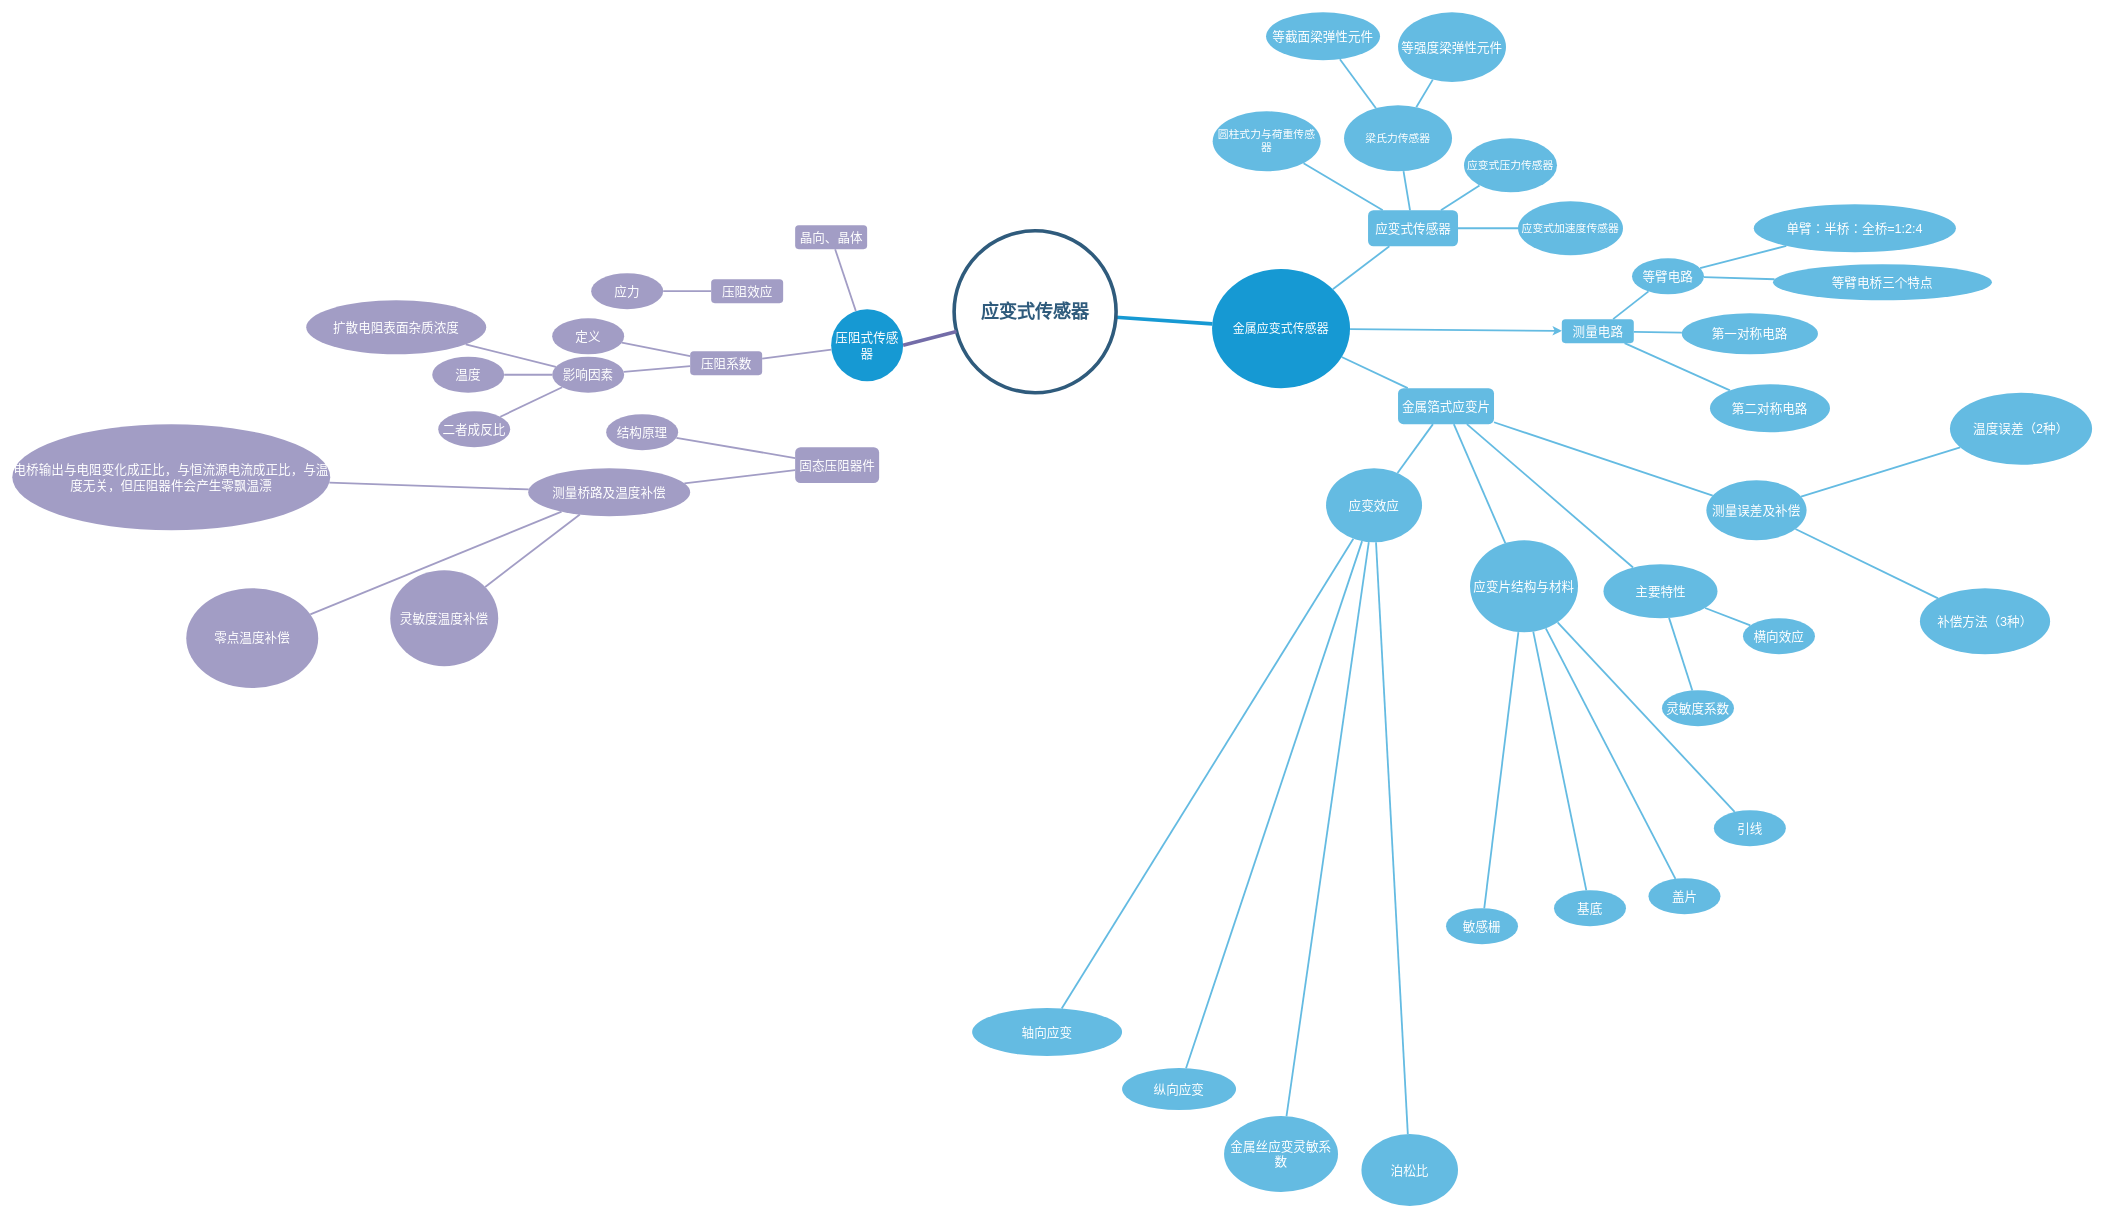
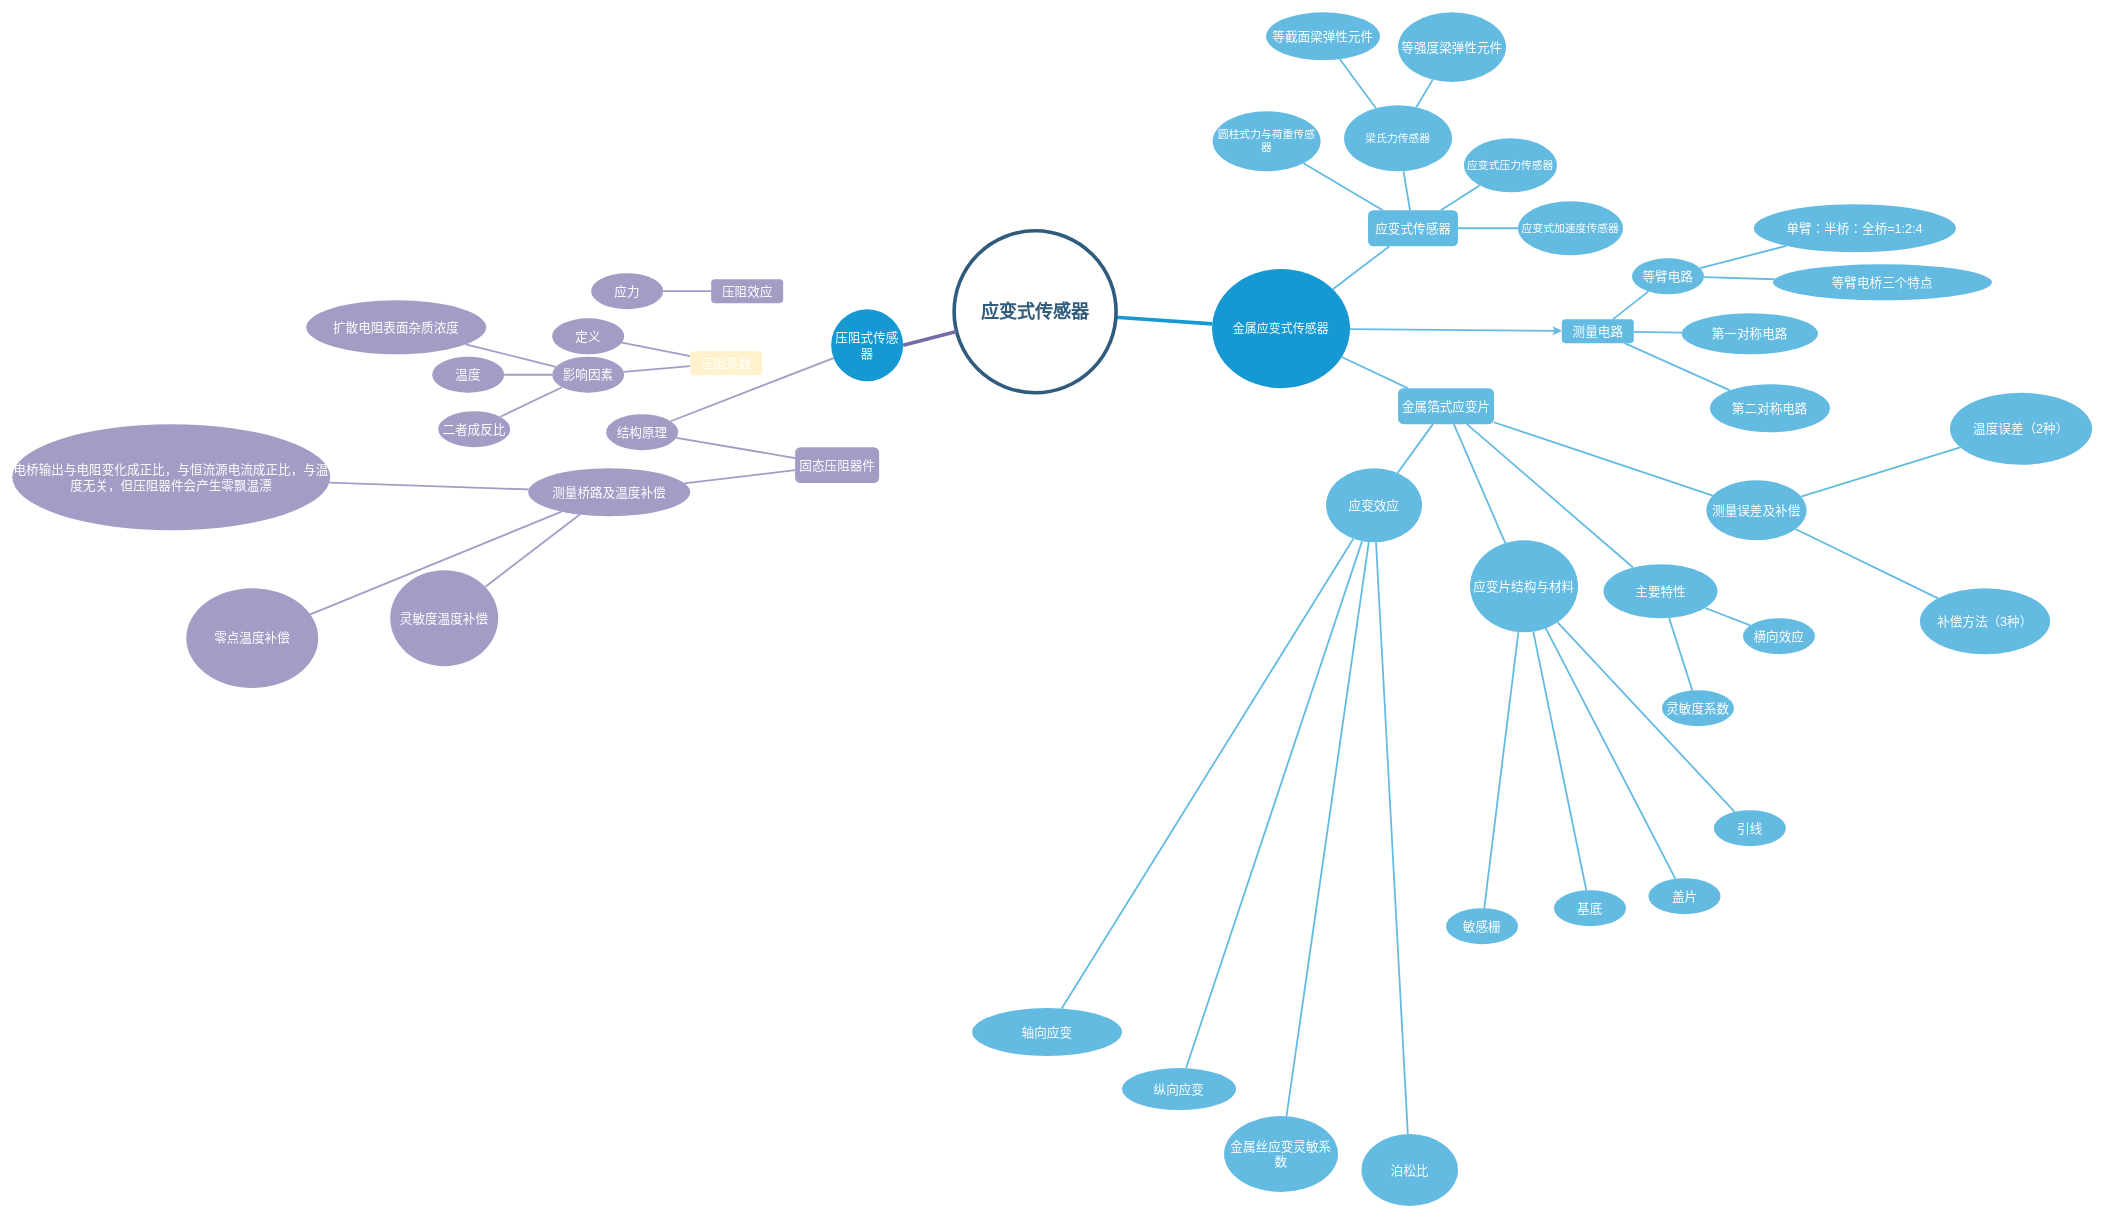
node "晶向、晶体": removed
edge "晶向、晶体" -- "压阻式传感器": removed
edge "压阻式传感器" -- "压阻系数": now "压阻式传感器" -- "结构原理"
node "压阻系数": fillcolor #a29dc5 -> #fff2cc
